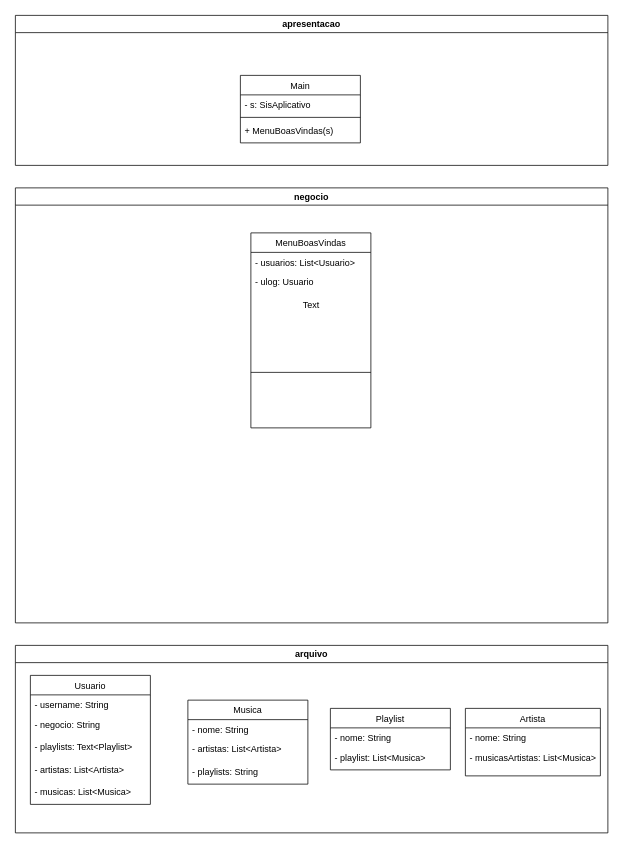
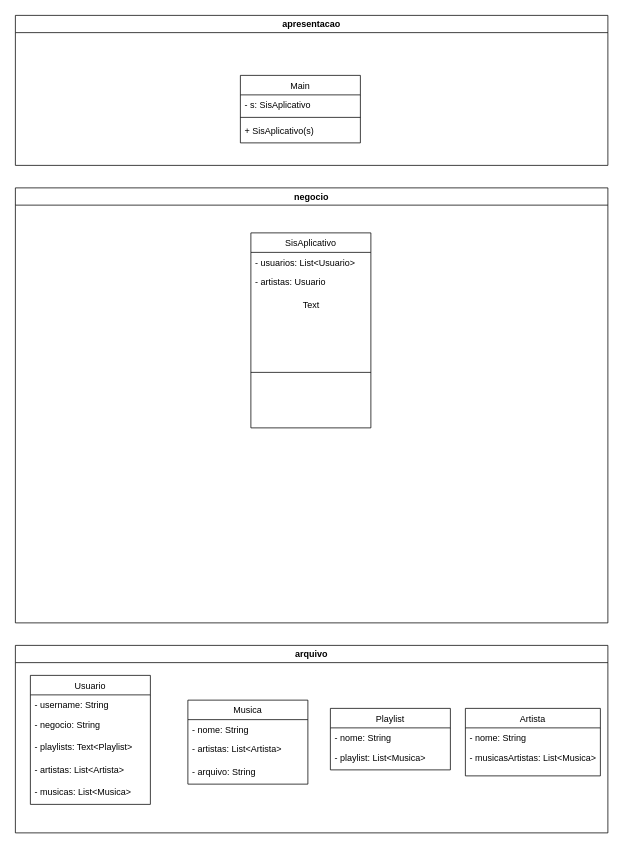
node "+ MenuBoasVindas(s)": label "+ MenuBoasVindas(s)" -> "+ SisAplicativo(s)"
node "MenuBoasVindas": label "MenuBoasVindas" -> "SisAplicativo"
node "- ulog: Usuario": label "- ulog: Usuario" -> "- artistas: Usuario"
node "- playlists: String": label "- playlists: String" -> "- arquivo: String"
